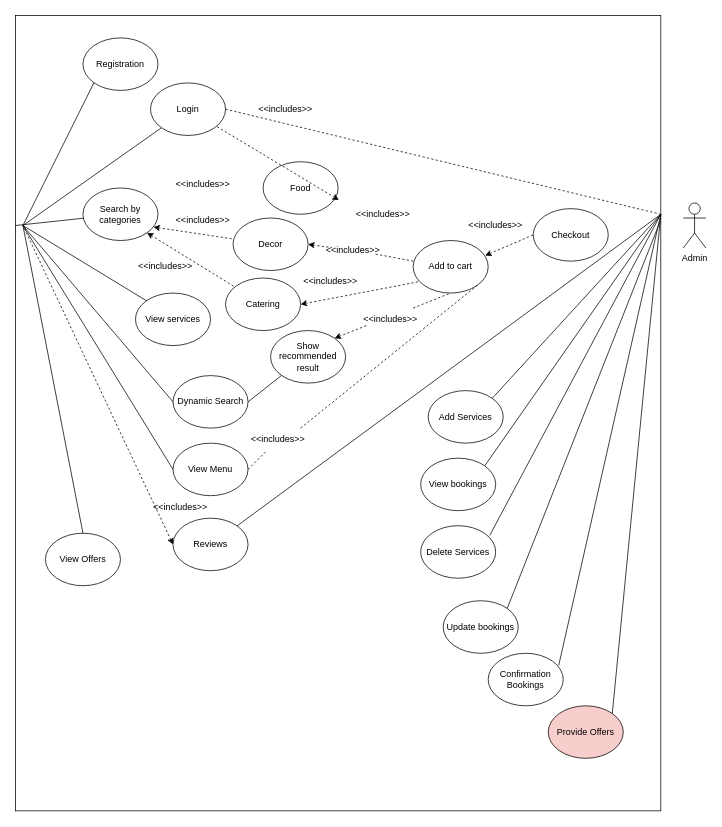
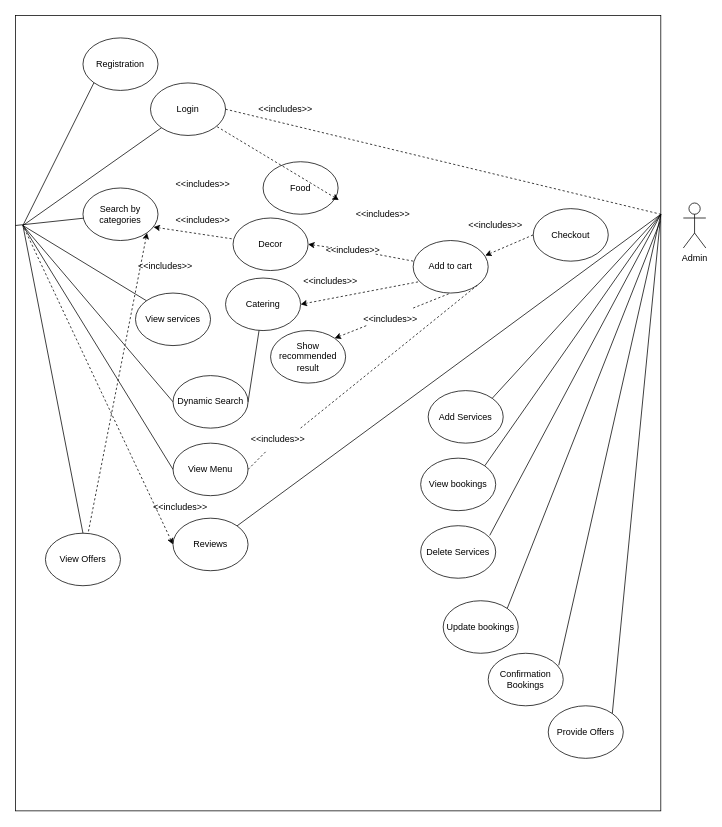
edge "Catering" -> "Search by categories": now "View Offers" -> "Search by categories"
edge "Show recommended result" -- "Dynamic Search": now "Catering" -- "Dynamic Search"
node "Provide Offers": fillcolor #f8cecc -> #ffffff
